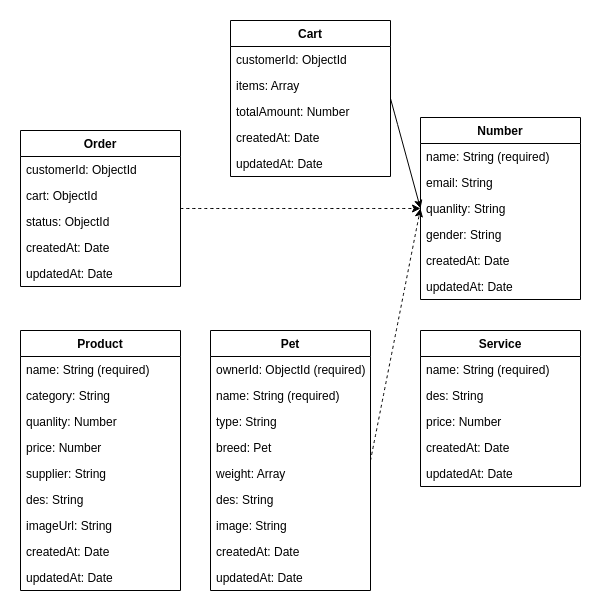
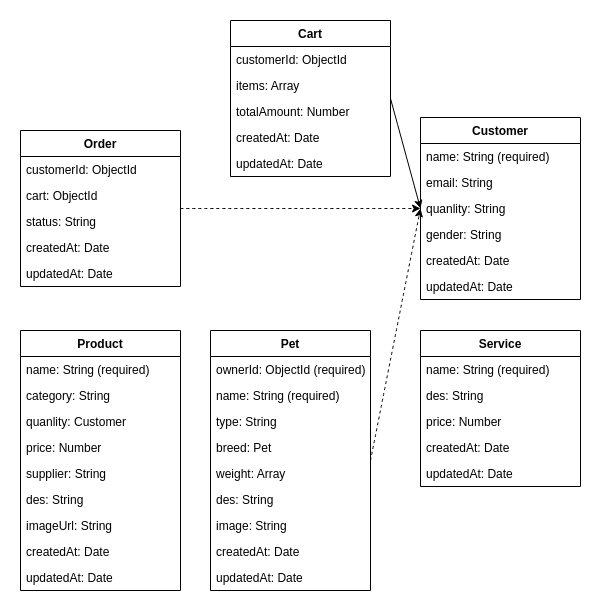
node "Number": label "Number" -> "Customer"
node "status: ObjectId": label "status: ObjectId" -> "status: String"
node "quanlity: Number": label "quanlity: Number" -> "quanlity: Customer"
